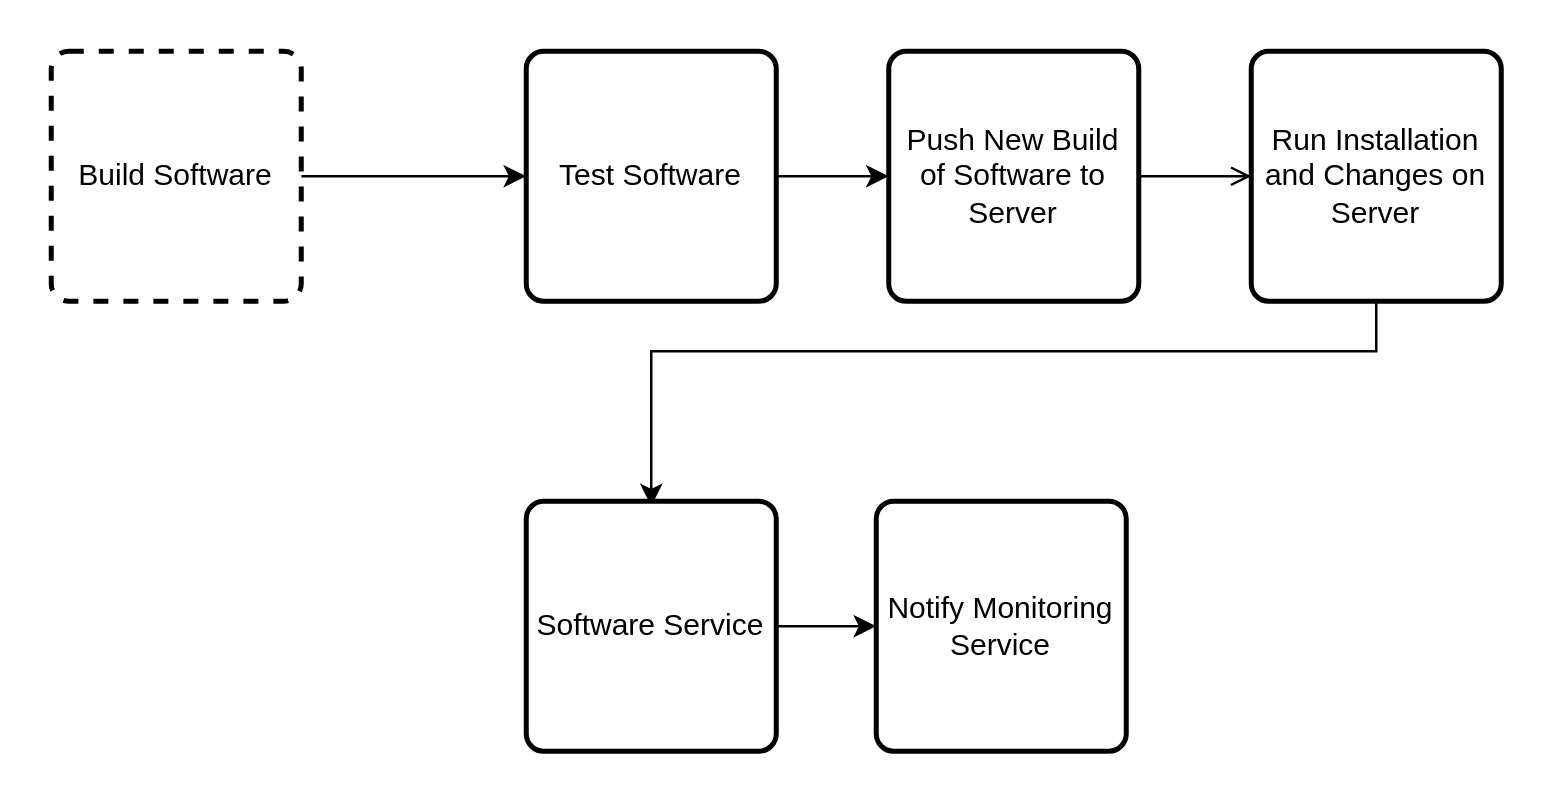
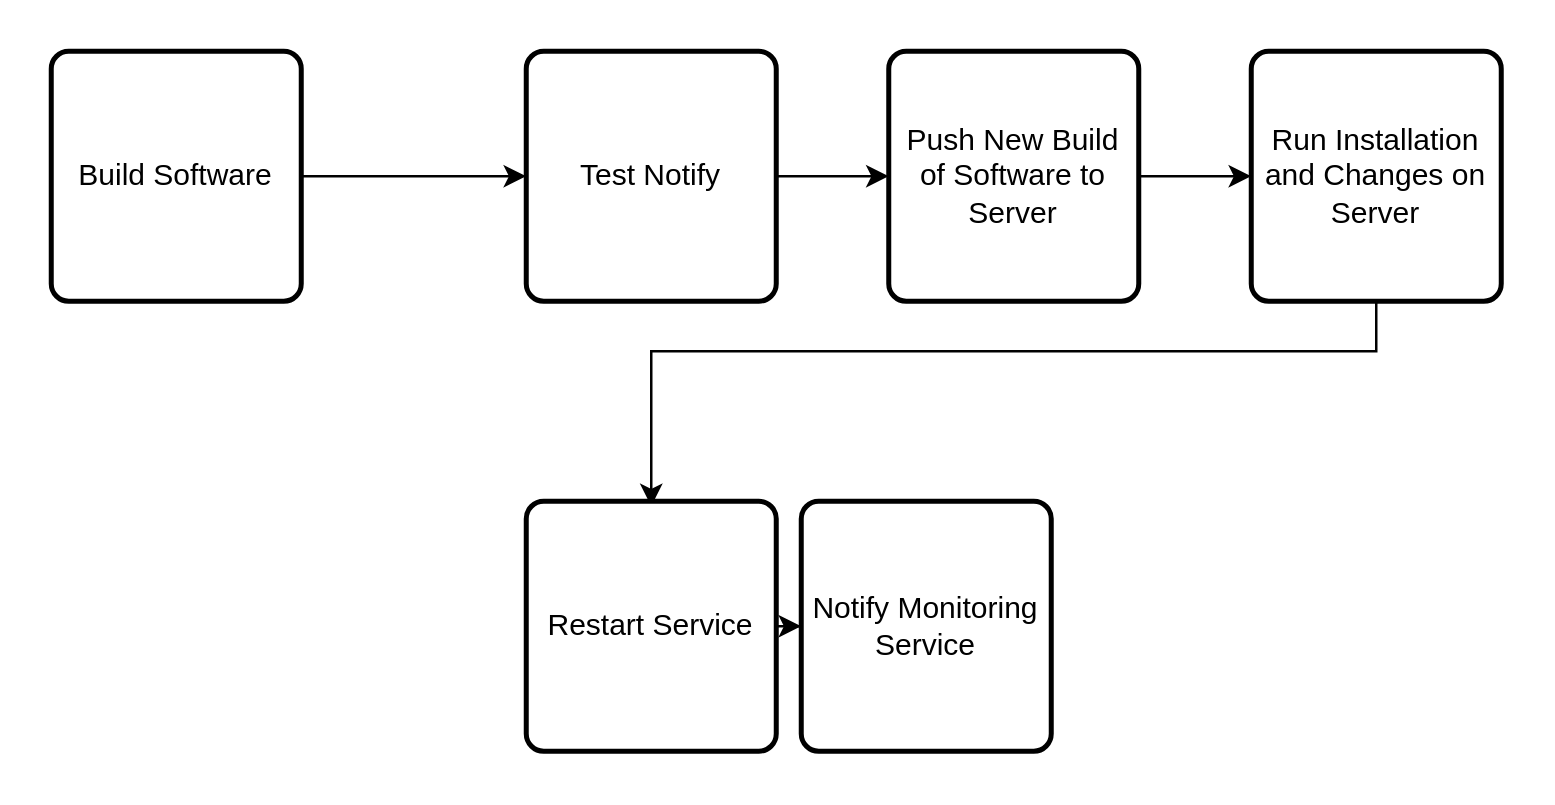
node "Build Software": style dashed -> solid
node "Test Software": label "Test Software" -> "Test Notify"
edge "Push New Build of Software to Server" -> "Run Installation and Changes on Server": arrowhead open -> classic
node "Software Service": label "Software Service" -> "Restart Service"
node "Notify Monitoring Service": moved (1001, 626) -> (926, 626)
